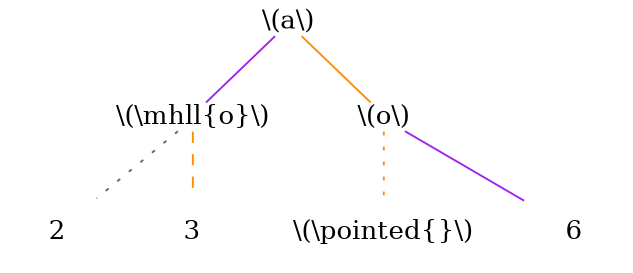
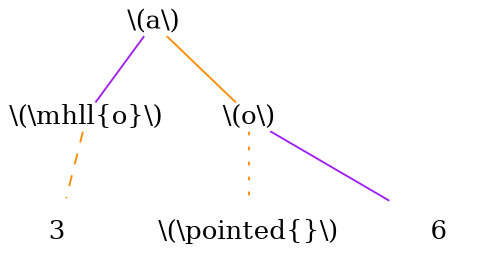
node "2": removed
